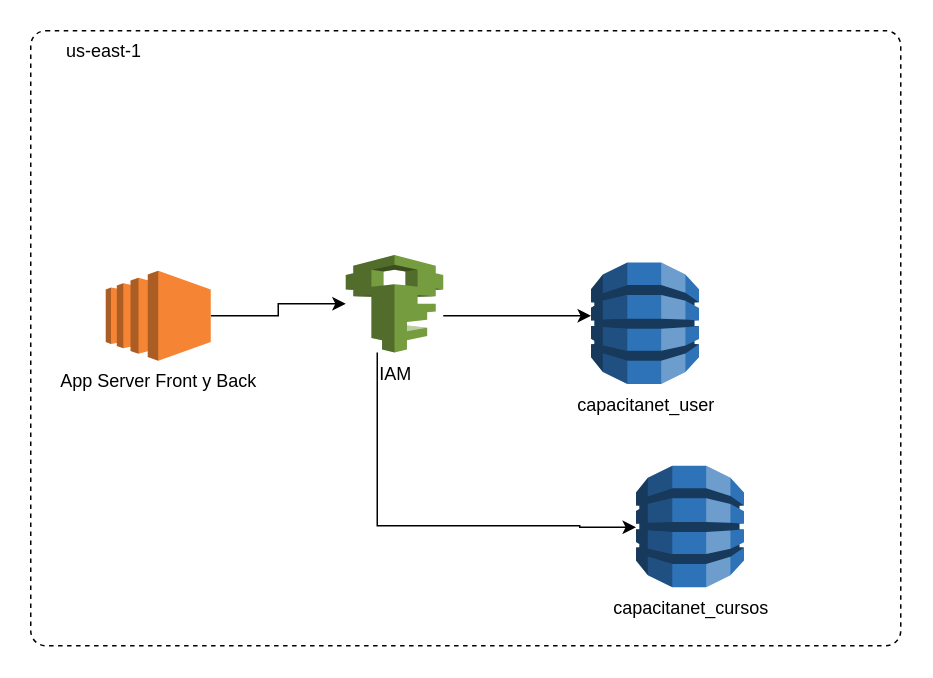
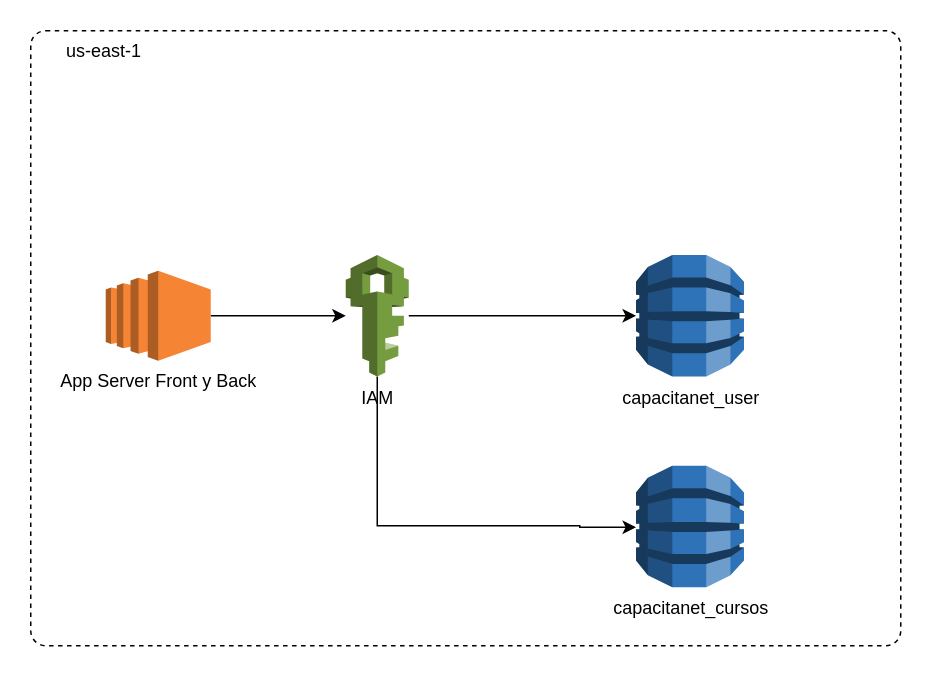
node "IAM": size 98x98 -> 63x122
node "capacitanet_user": moved (645, 323) -> (690, 316)
